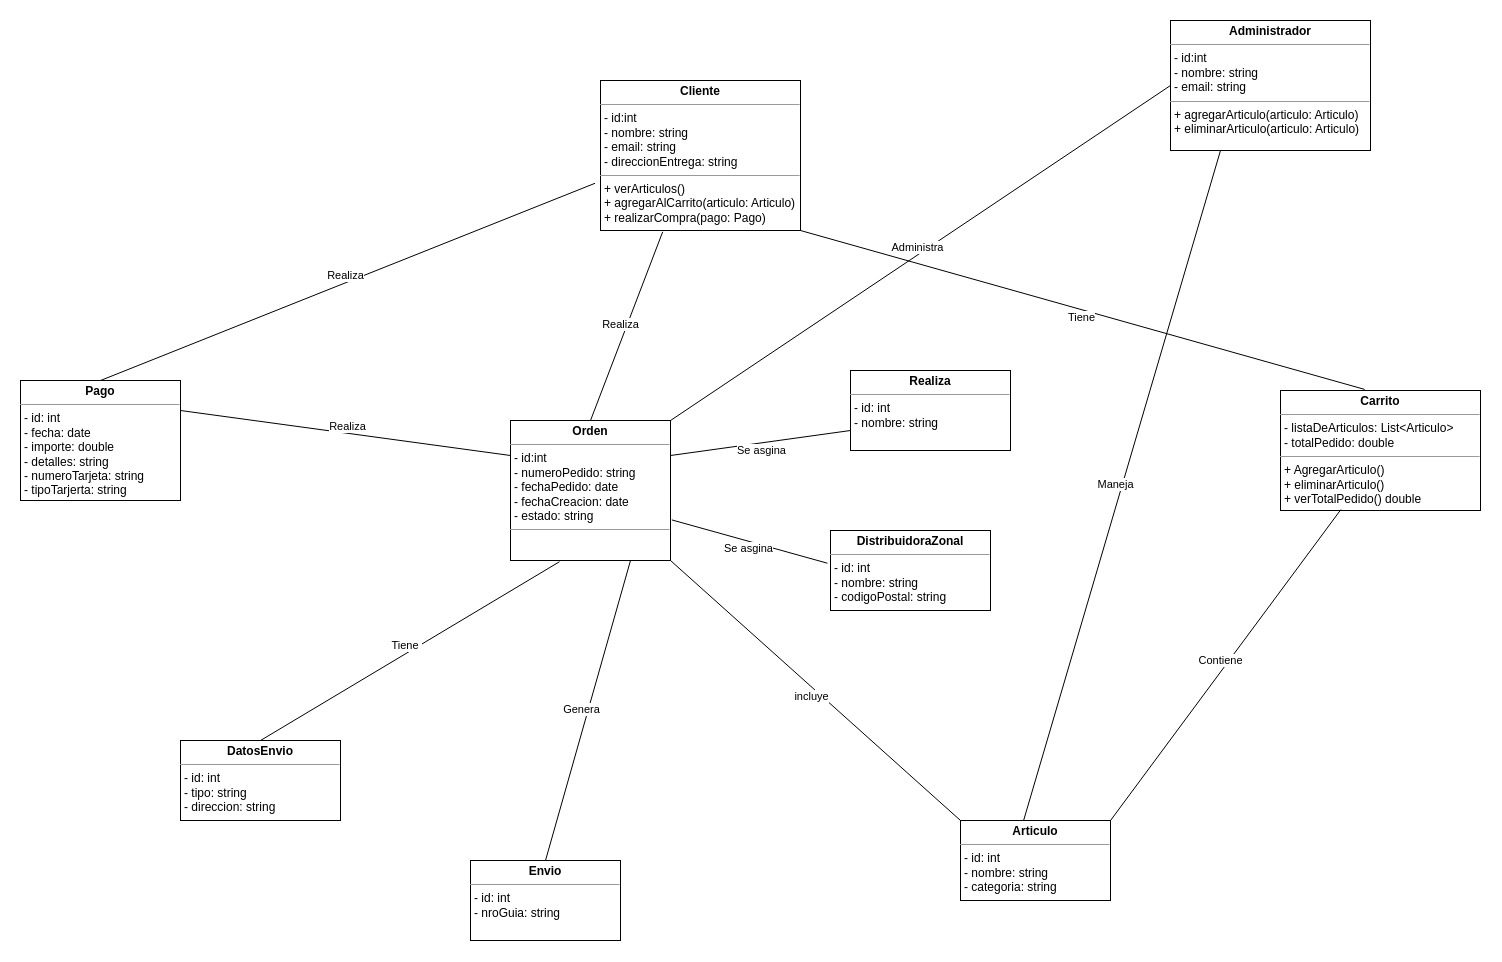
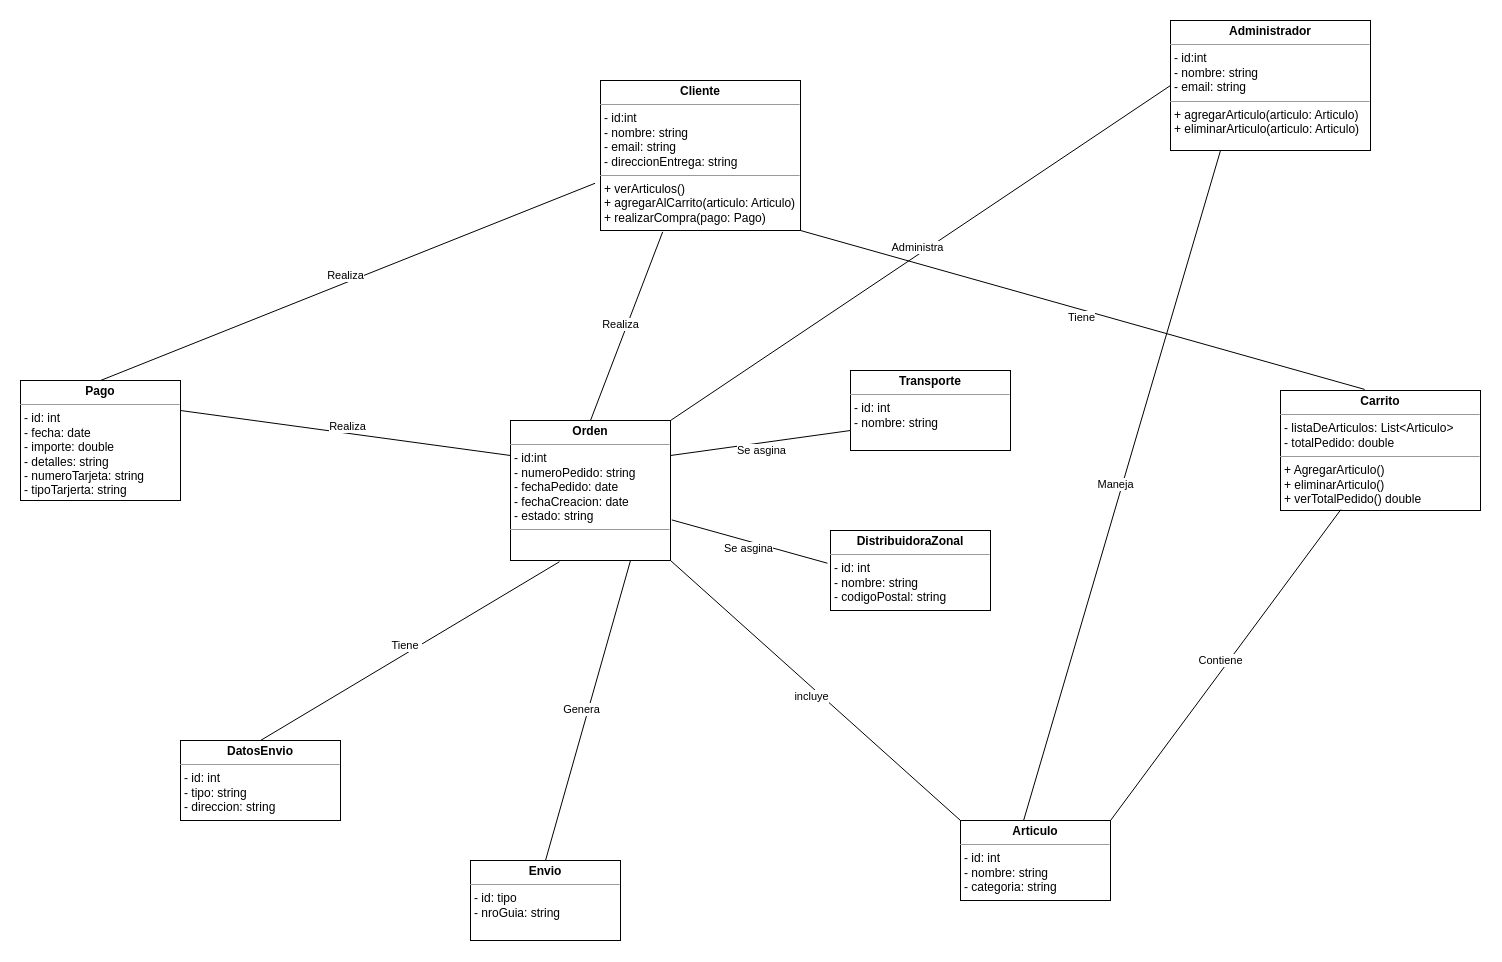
node "Realiza - id: int - nombre: string": label "Realiza - id: int - nombre: string" -> "Transporte - id: int - nombre: string"
node "Envio - id: int - nroGuia: string": label "Envio - id: int - nroGuia: string" -> "Envio - id: tipo - nroGuia: string"
